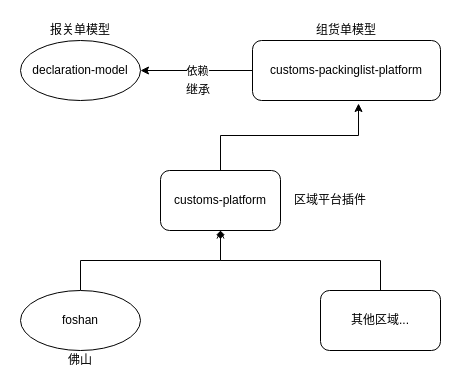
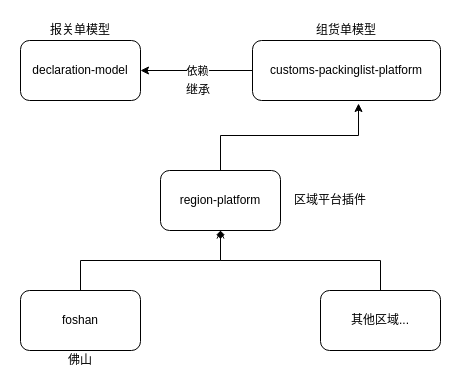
node "declaration-model": shape ellipse -> rounded rectangle
node "customs-platform": label "customs-platform" -> "region-platform"
node "foshan": shape ellipse -> rounded rectangle
